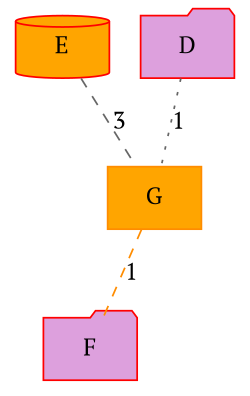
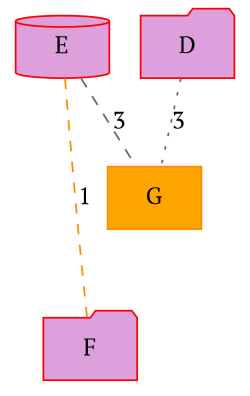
node "E": fillcolor orange -> plum
edge "D" -- "G": label "1" -> "3"
edge "G" -- "F": now "E" -- "F"
